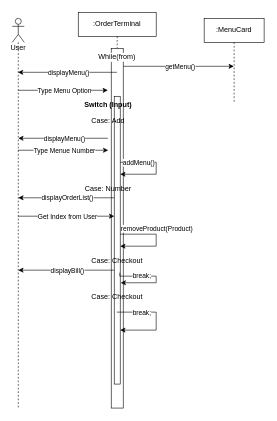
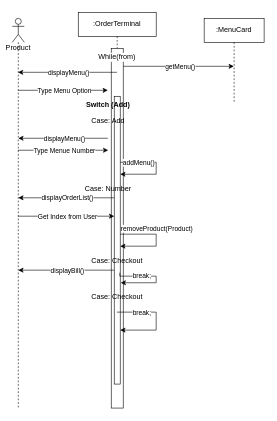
node "User": label "User" -> "Product"
node "Switch (Input)": label "Switch (Input)" -> "Switch (Add)"
